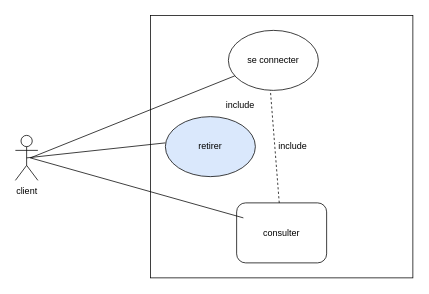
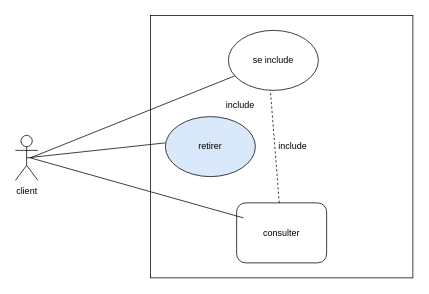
node "se connecter": label "se connecter" -> "se include"
